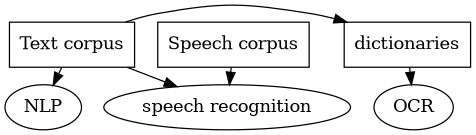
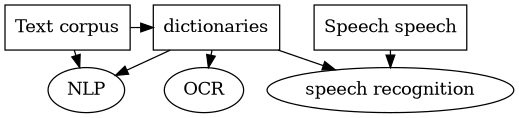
node "Speech corpus": label "Speech corpus" -> "Speech speech"
edge "dictionaries" -> "NLP": added
edge "Text corpus" -> "speech recognition": now "dictionaries" -> "speech recognition"
